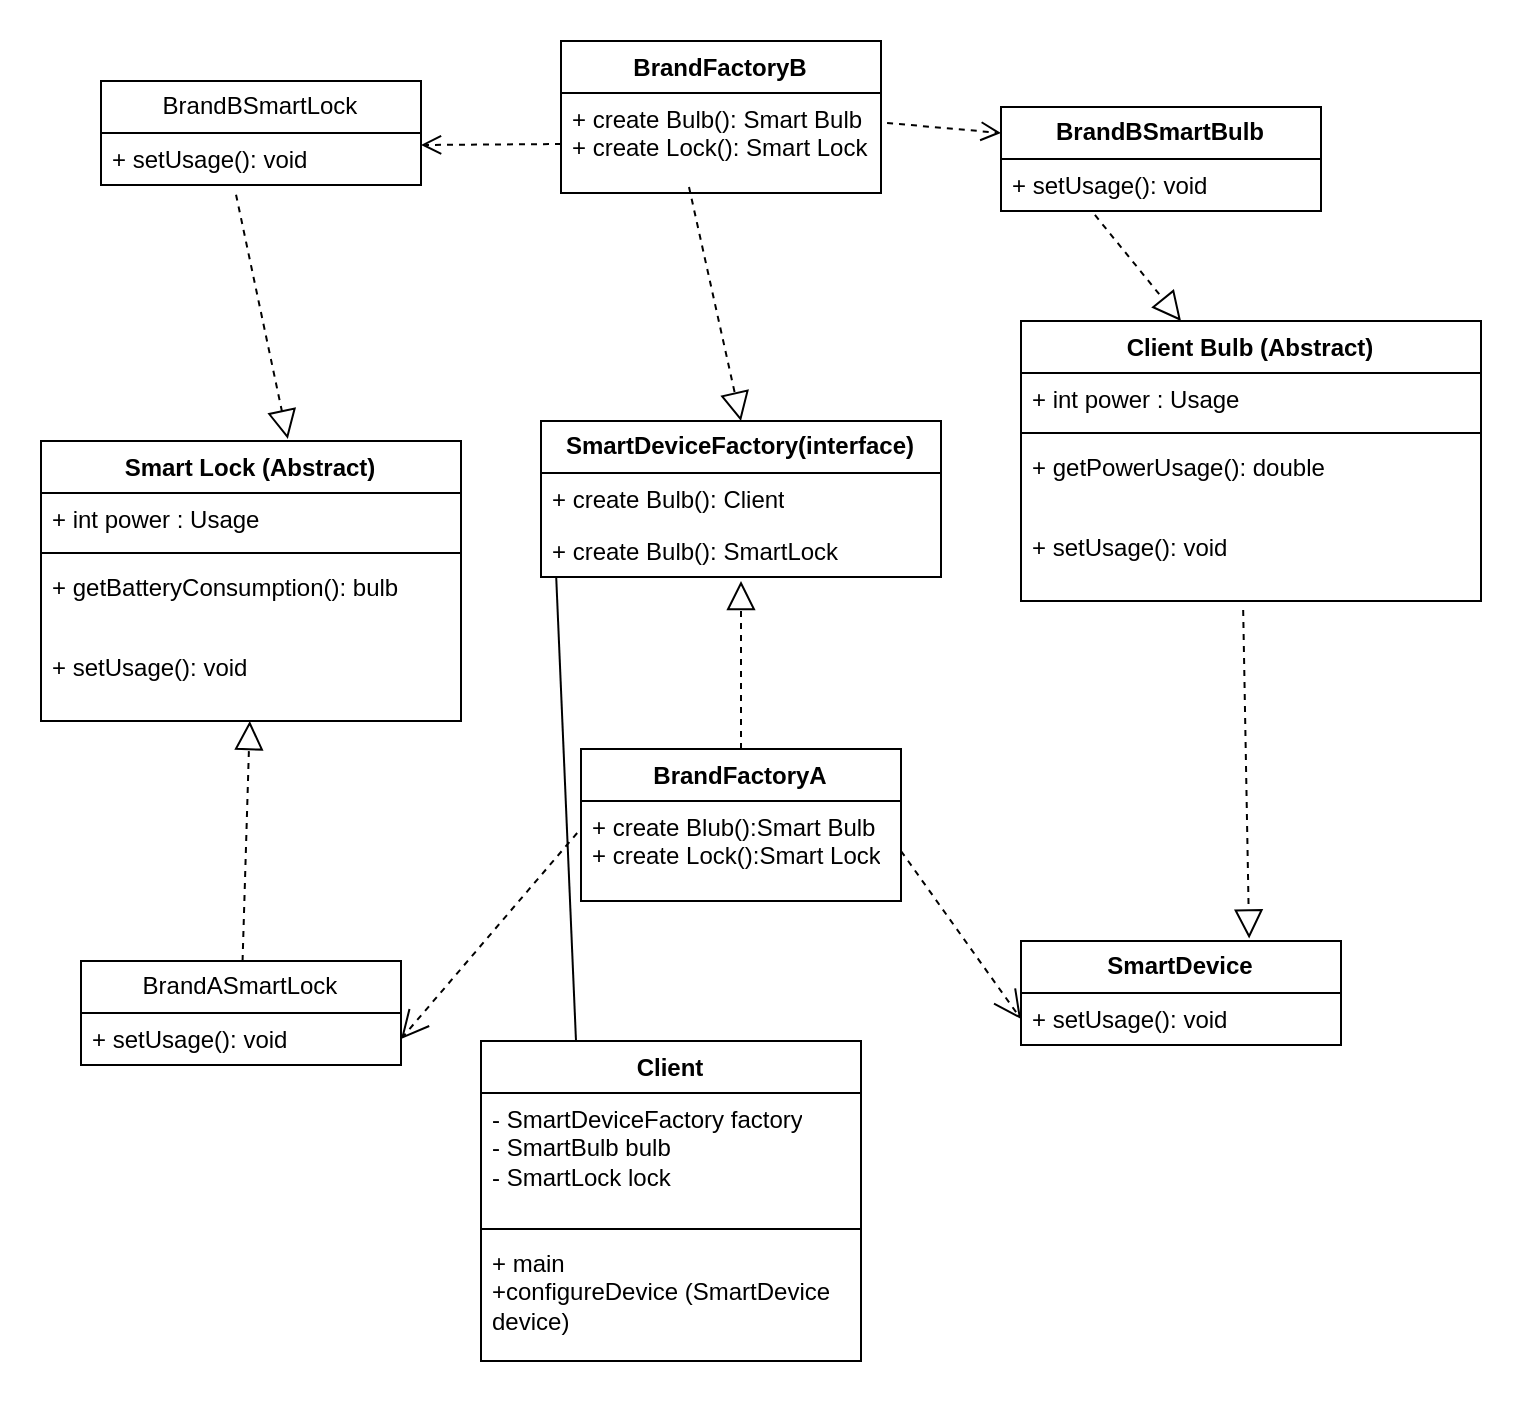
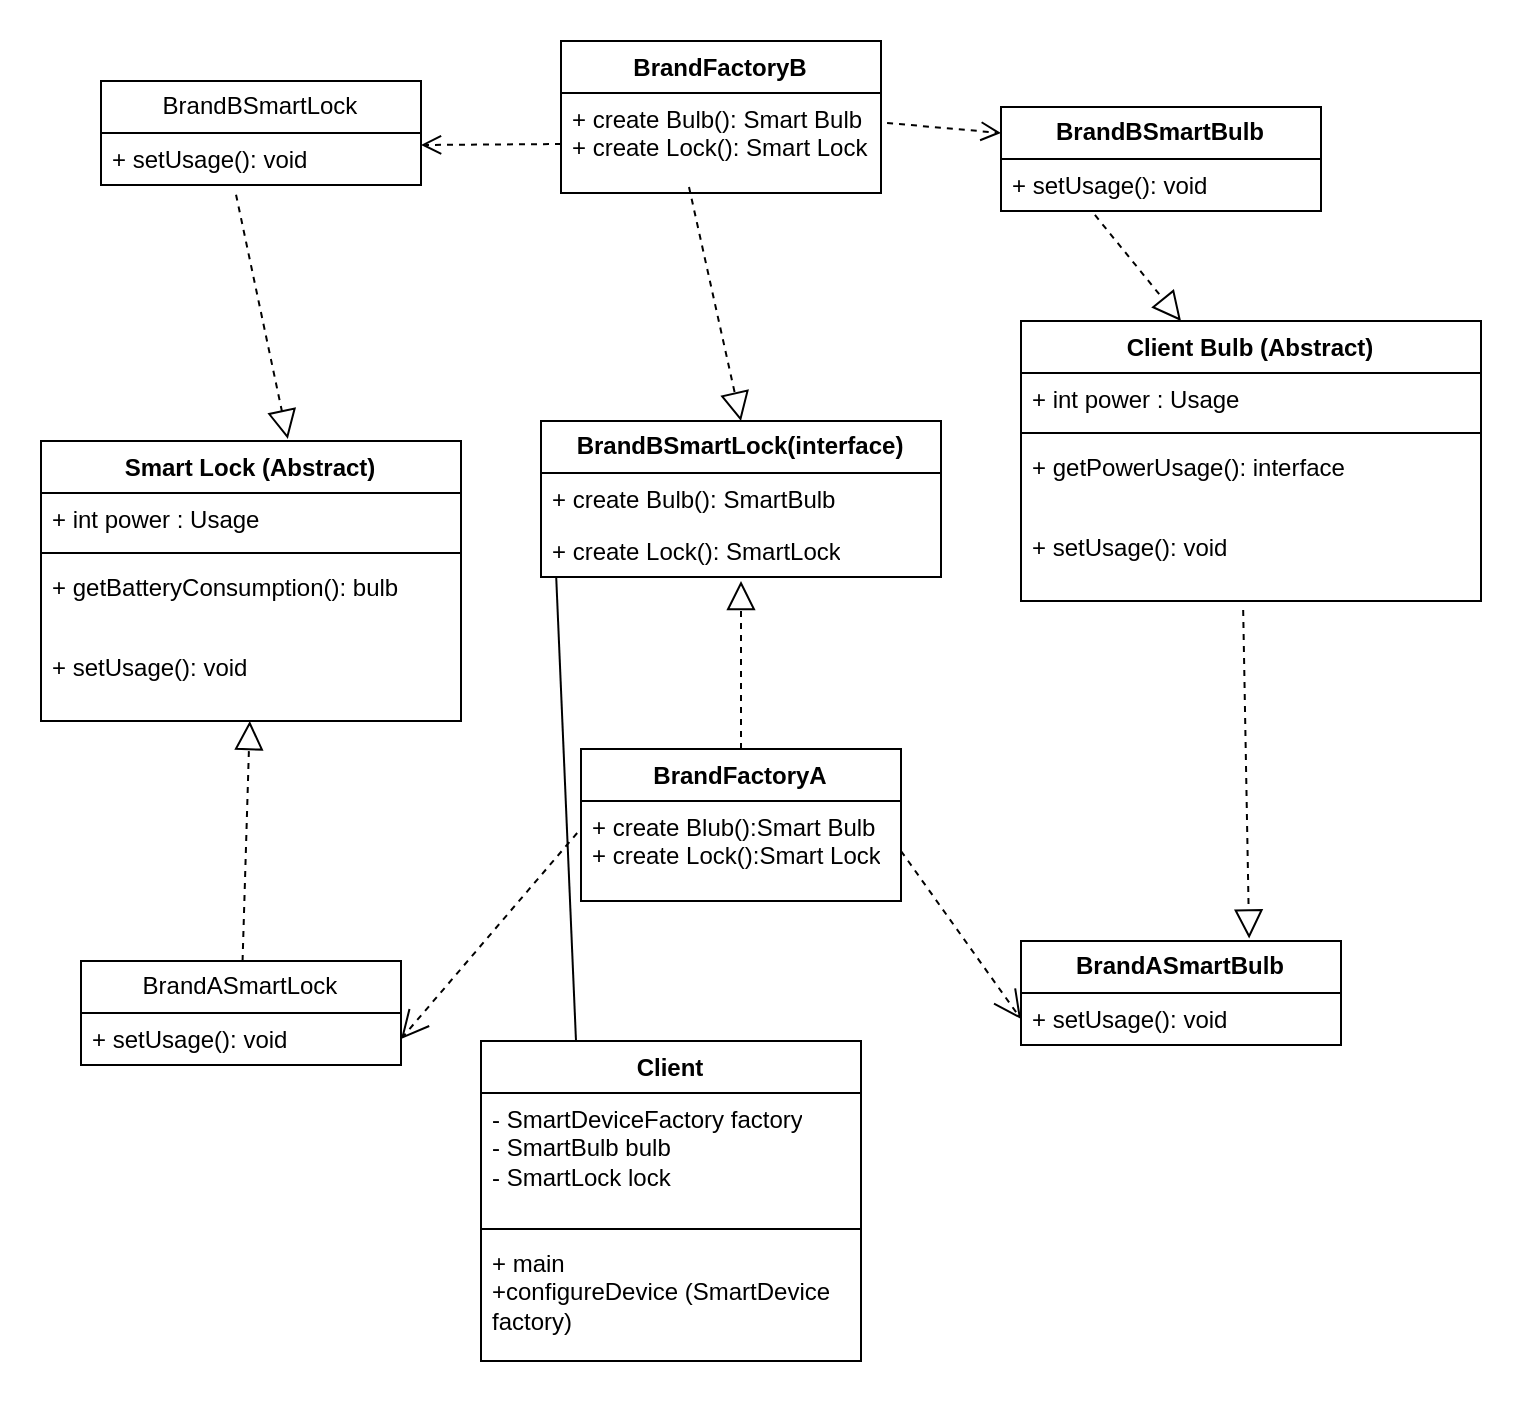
node "SmartDeviceFactory(interface)": label "SmartDeviceFactory(interface)" -> "BrandBSmartLock(interface)"
node "+ getPowerUsage(): double": label "+ getPowerUsage(): double" -> "+ getPowerUsage(): interface"
node "+ create Bulb(): Client": label "+ create Bulb(): Client" -> "+ create Bulb(): SmartBulb"
node "+ create Bulb(): SmartLock": label "+ create Bulb(): SmartLock" -> "+ create Lock(): SmartLock"
node "SmartDevice": label "SmartDevice" -> "BrandASmartBulb"
node "+ main +configureDevice (SmartDevice device)": label "+ main +configureDevice (SmartDevice device)" -> "+ main +configureDevice (SmartDevice factory)"
